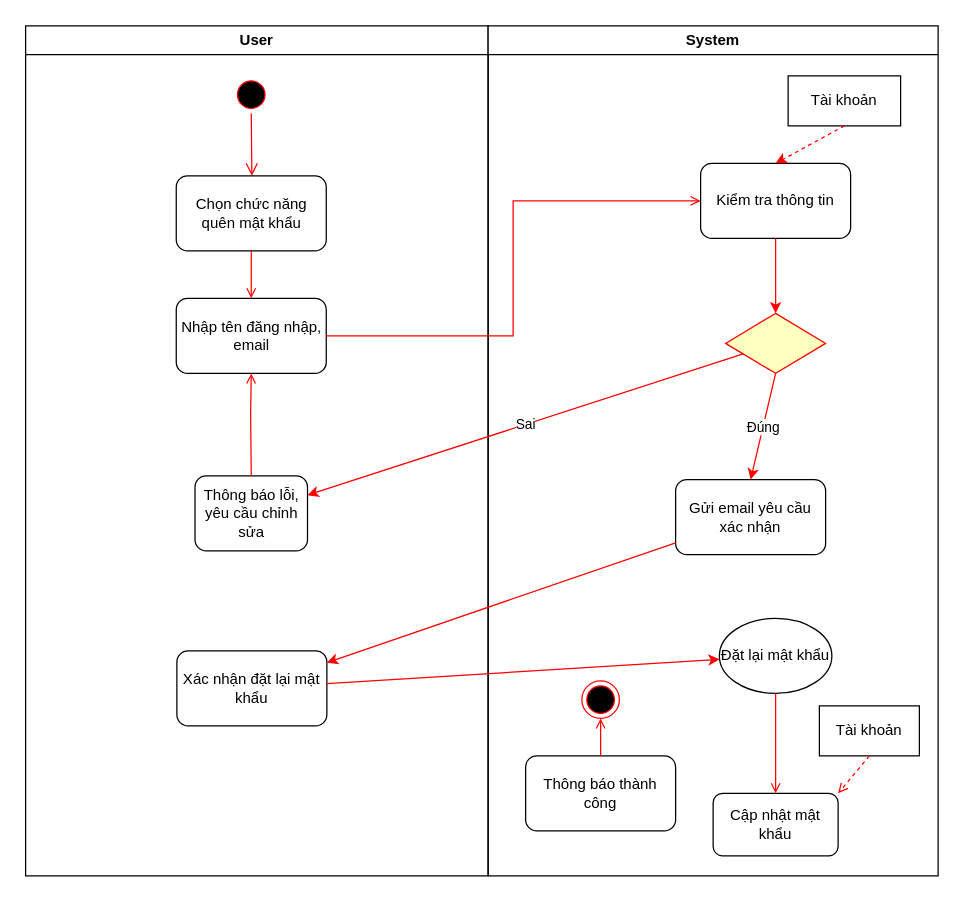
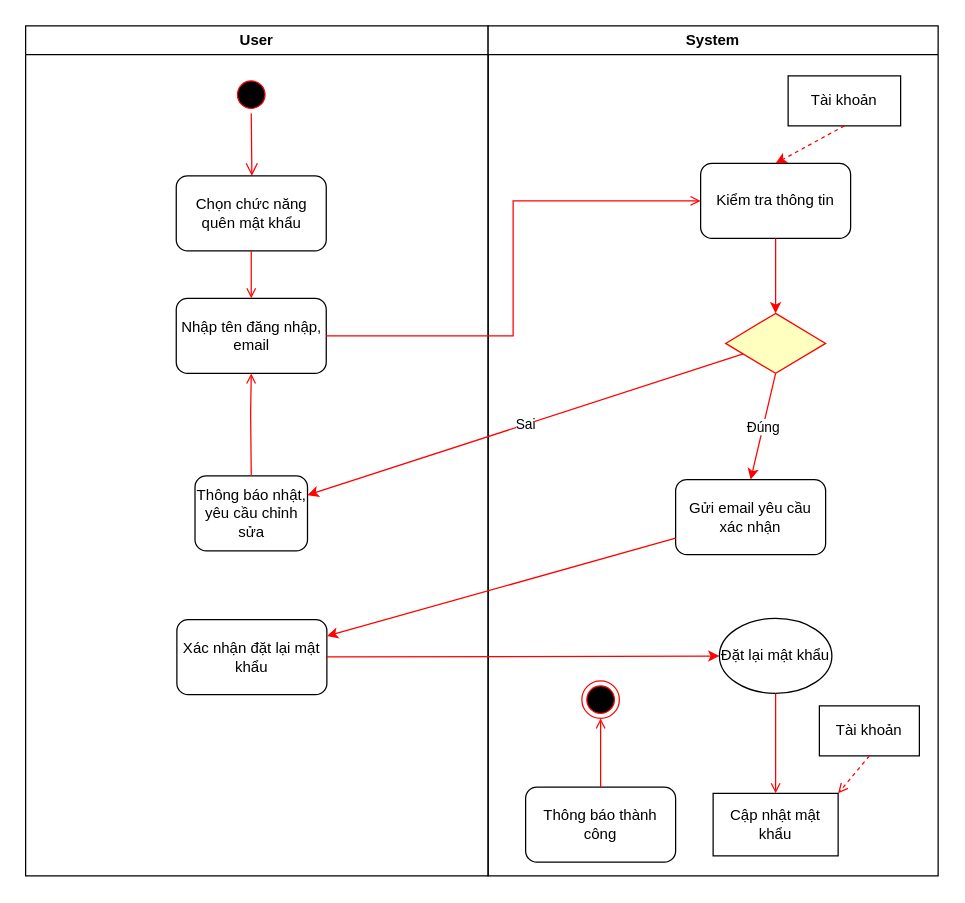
node "Thông báo lỗi, yêu cầu chỉnh sửa": label "Thông báo lỗi, yêu cầu chỉnh sửa" -> "Thông báo nhật, yêu cầu chỉnh sửa"
node "Xác nhận đặt lại mật khẩu": moved (252, 688) -> (252, 657)
node "Thông báo thành công": moved (601, 793) -> (601, 824)
node "Cập nhật mật khẩu": shape rounded rectangle -> rectangle
